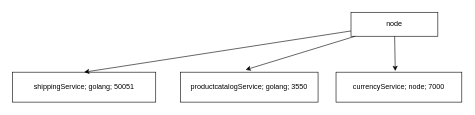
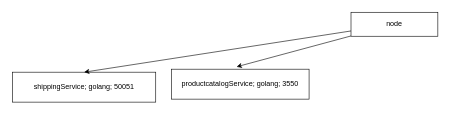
edge "node" -> "currencyService; node; 7000": removed
node "productcatalogService; golang; 3550": moved (249, 87) -> (240, 84)
node "currencyService; node; 7000": removed
